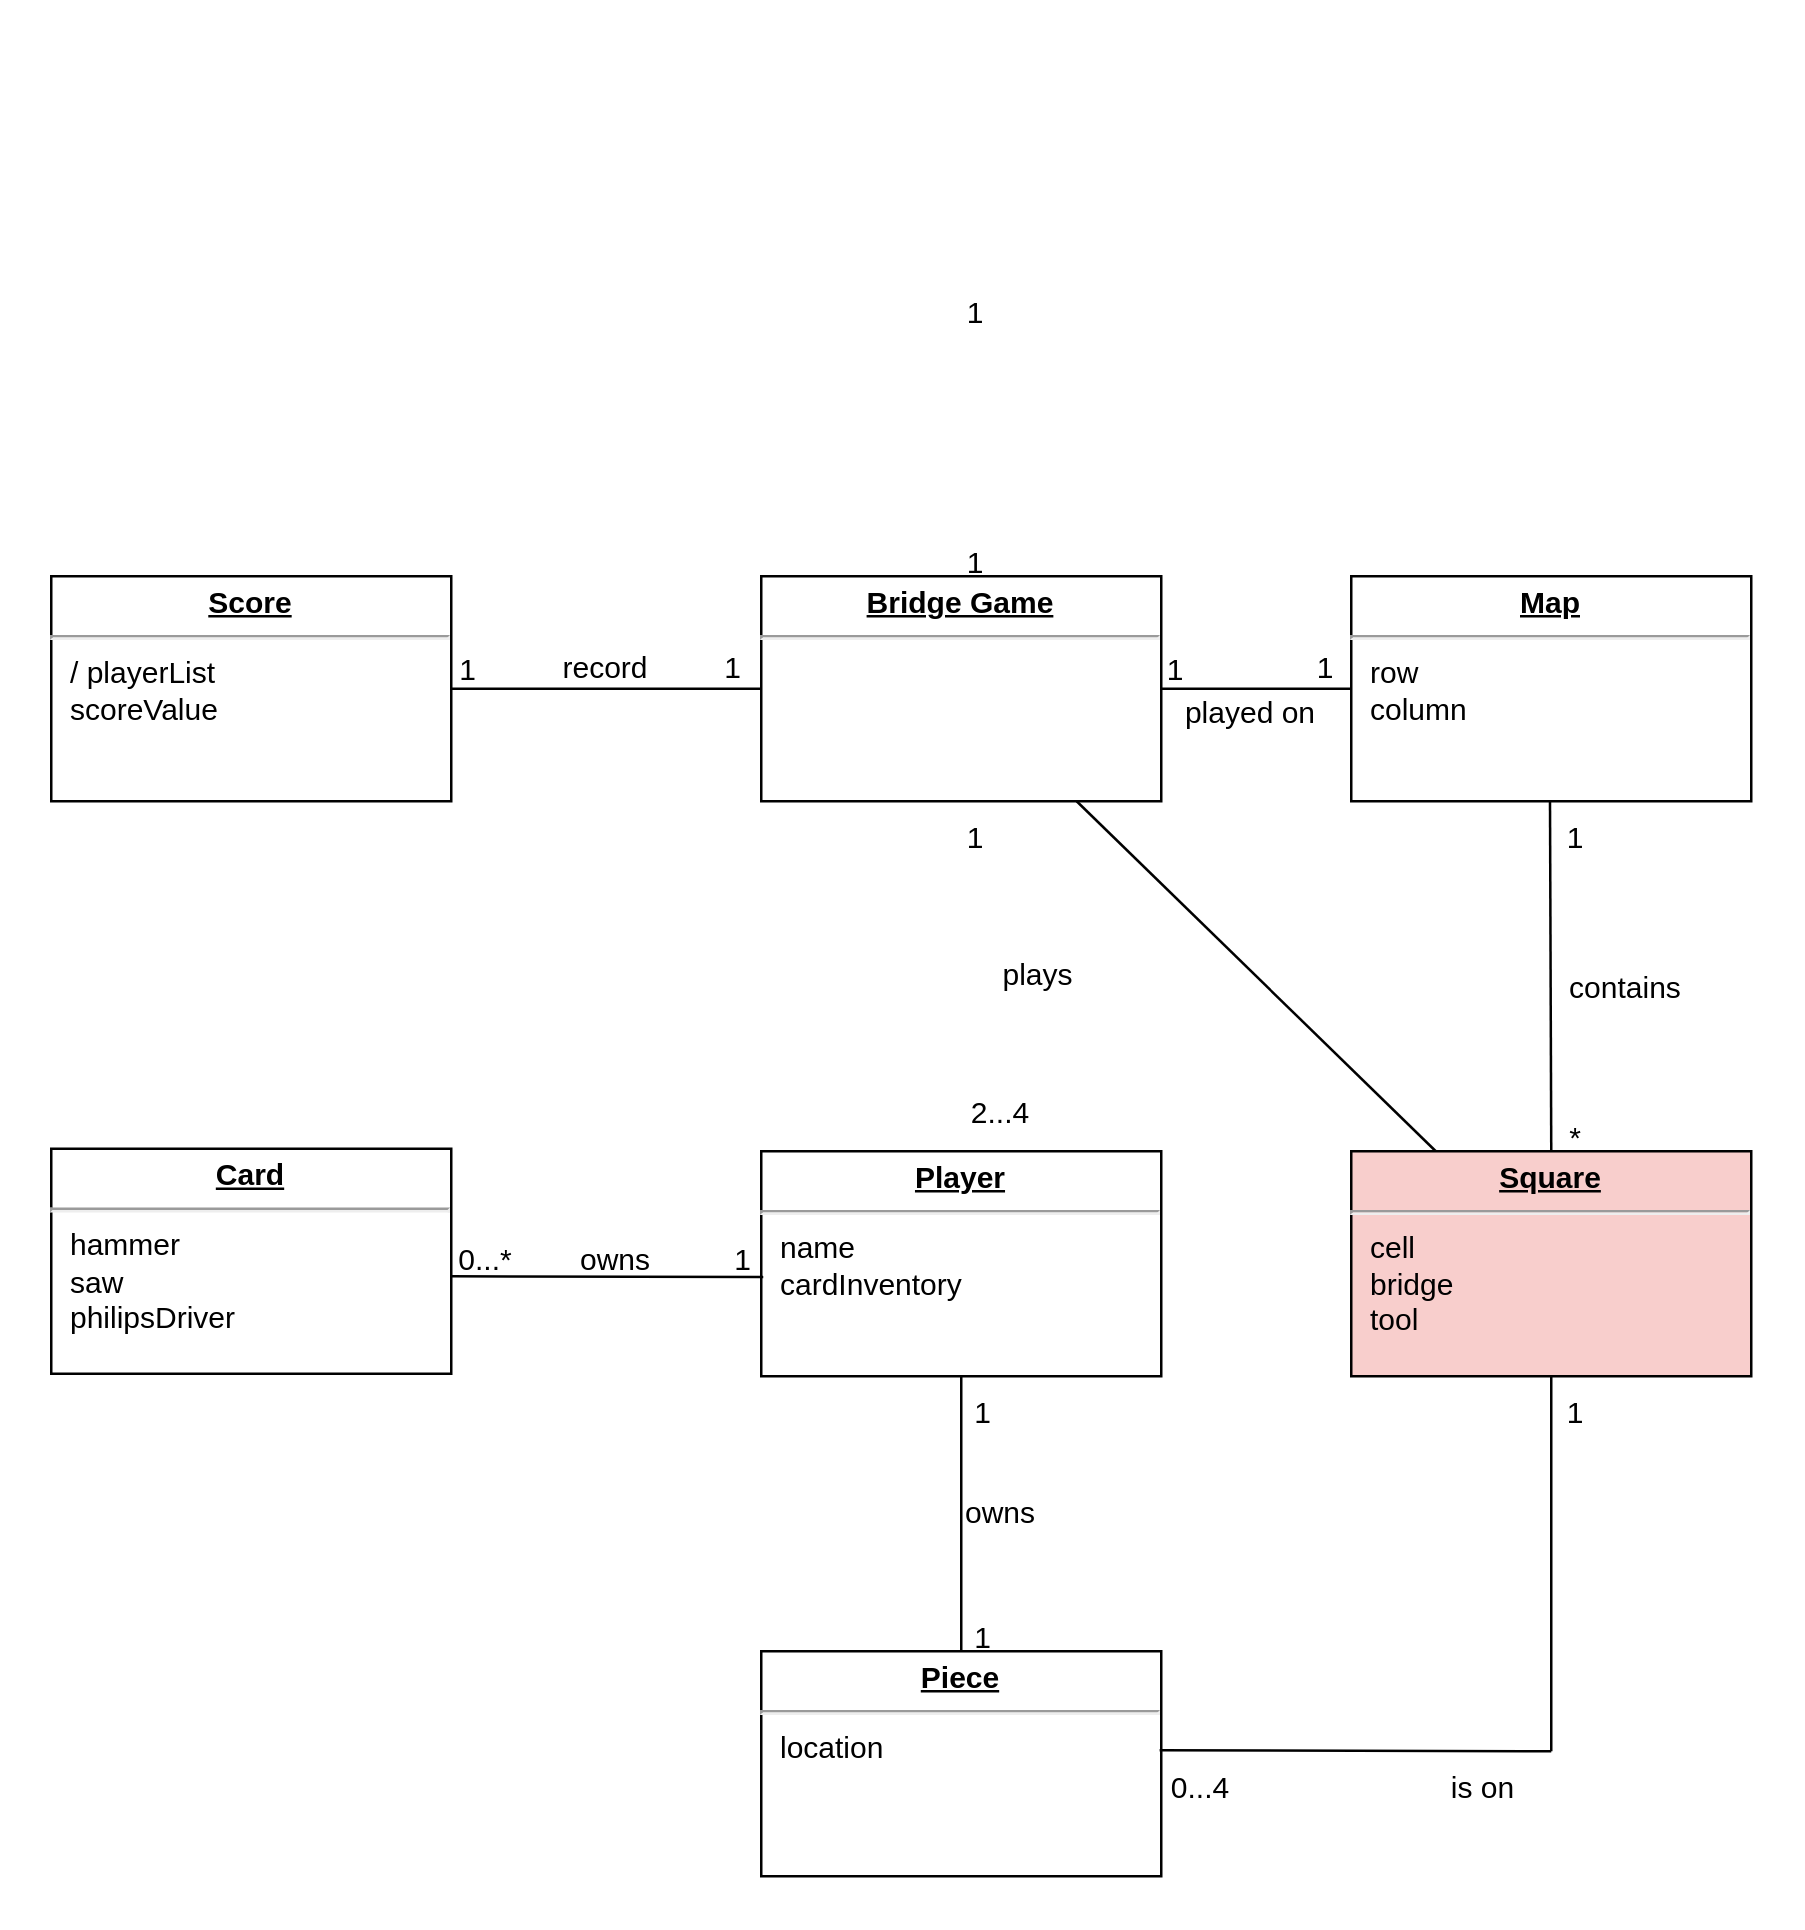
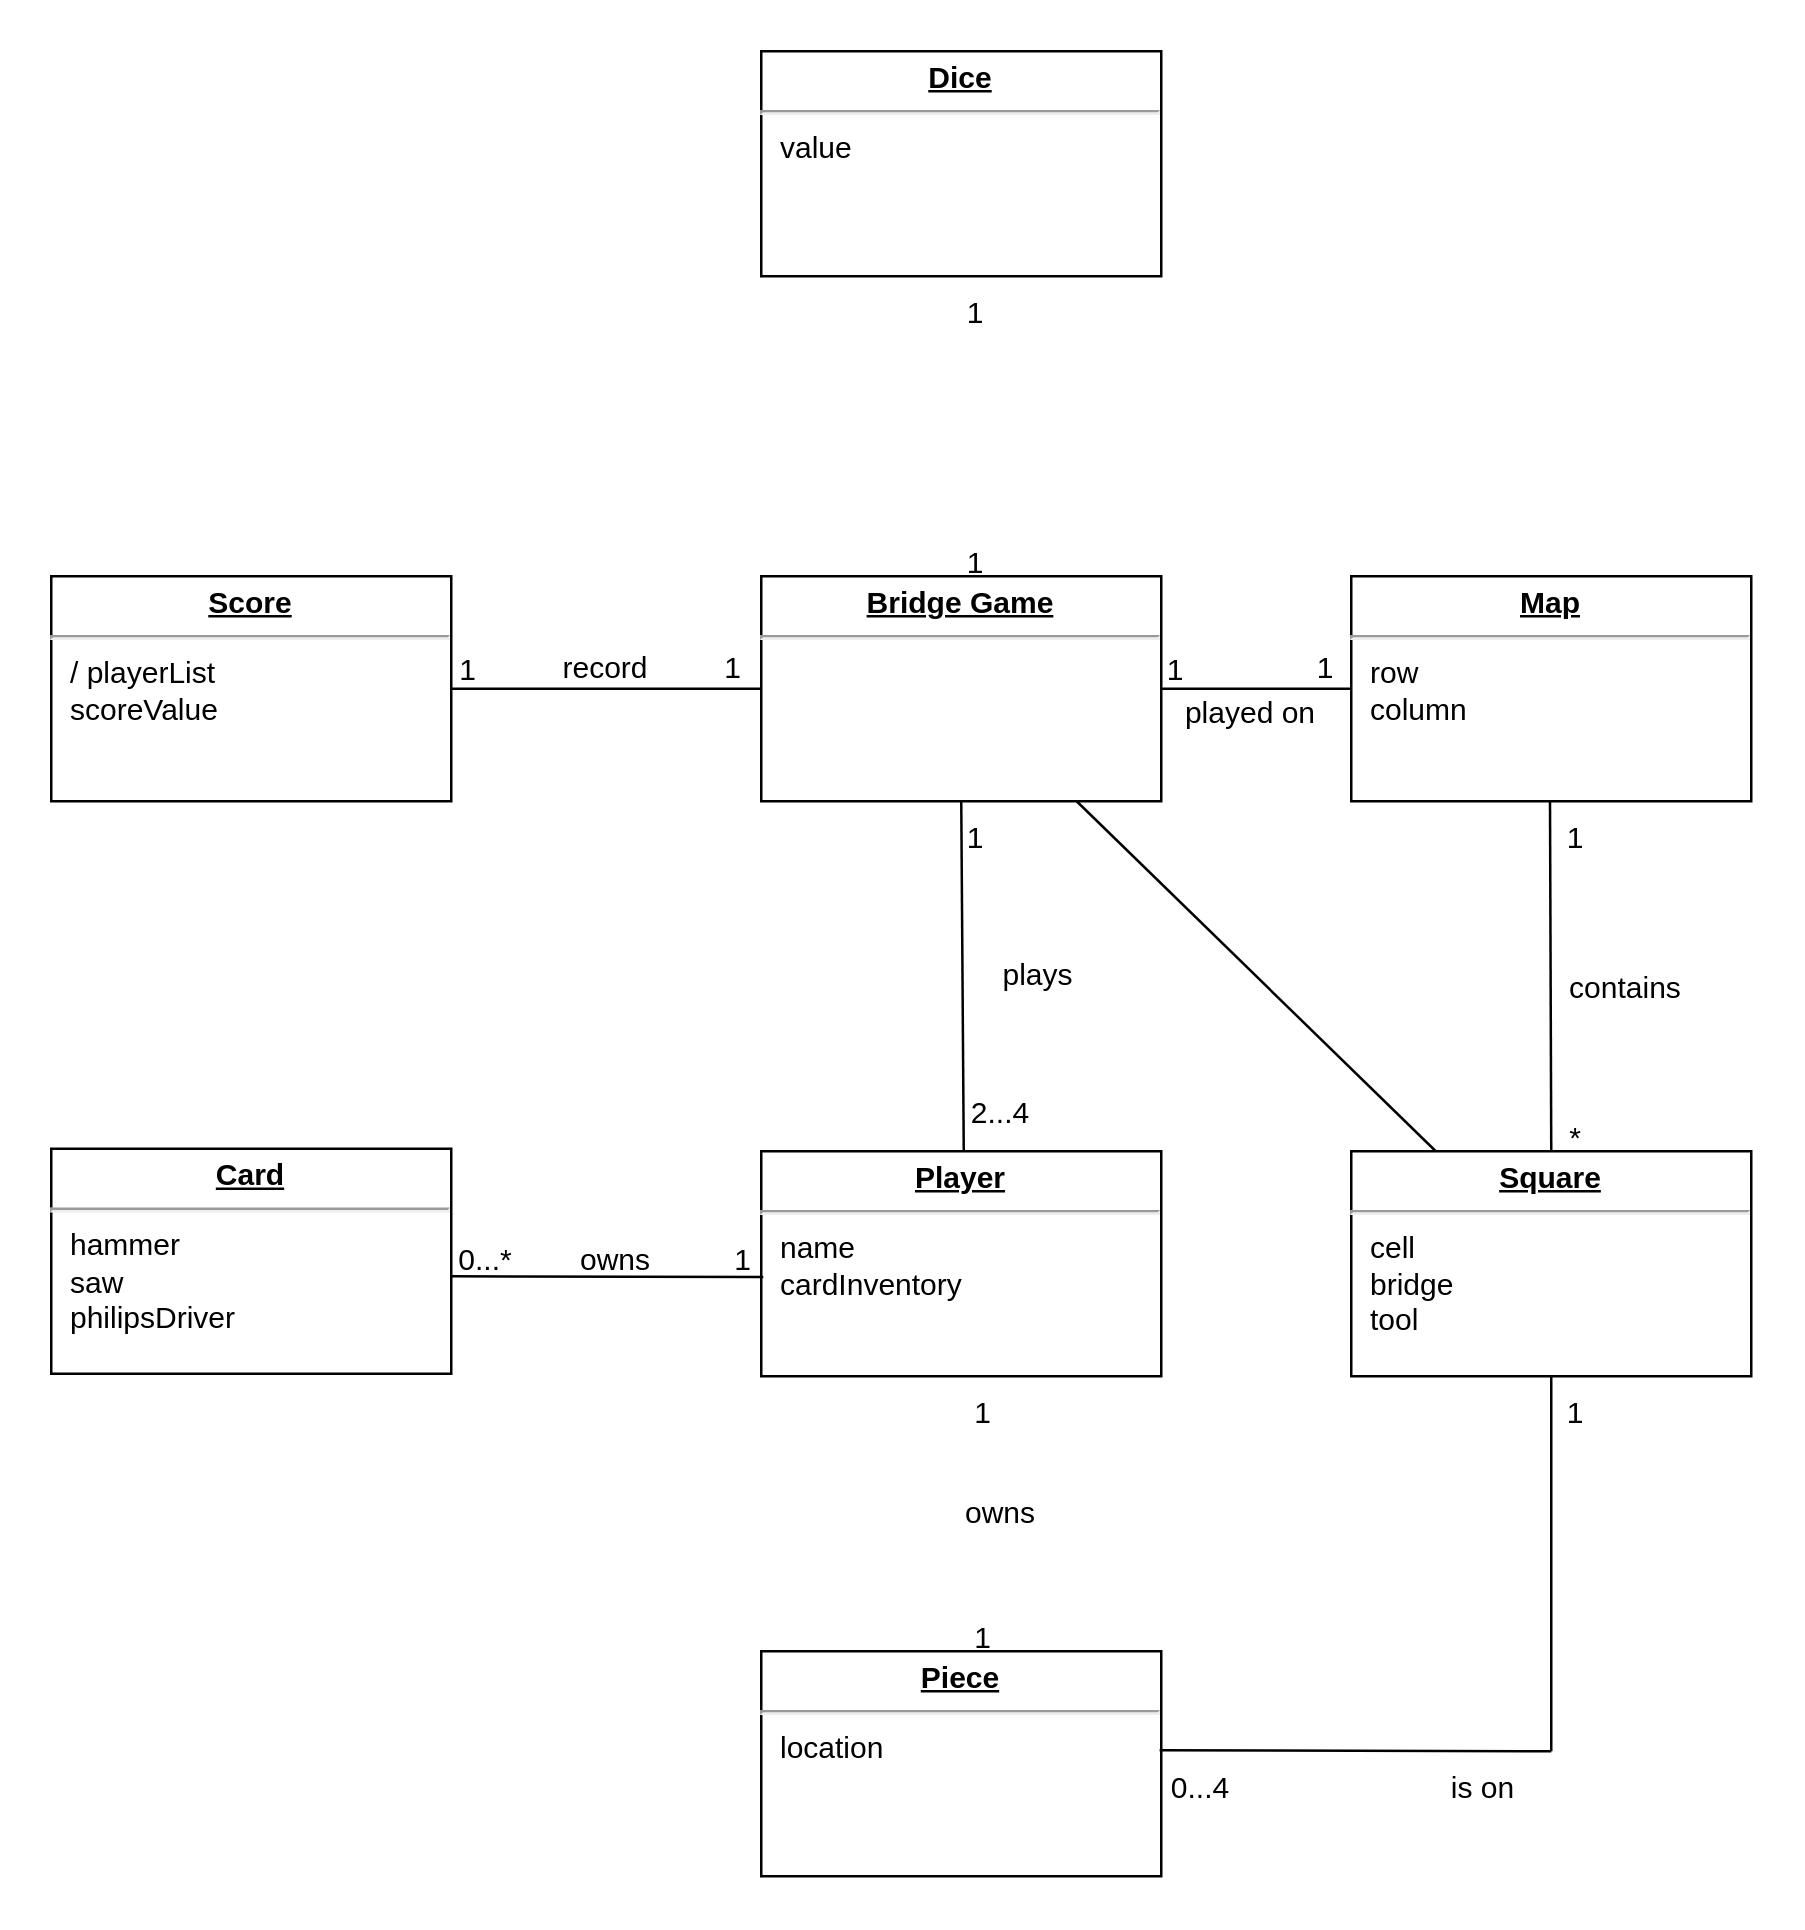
node "Dice value": added
edge "Bridge Game" -- "2...4": added
node "Square cell bridge tool": fillcolor #f8cecc -> #ffffff
edge "Player name cardInventory" -- "Piece location": removed
